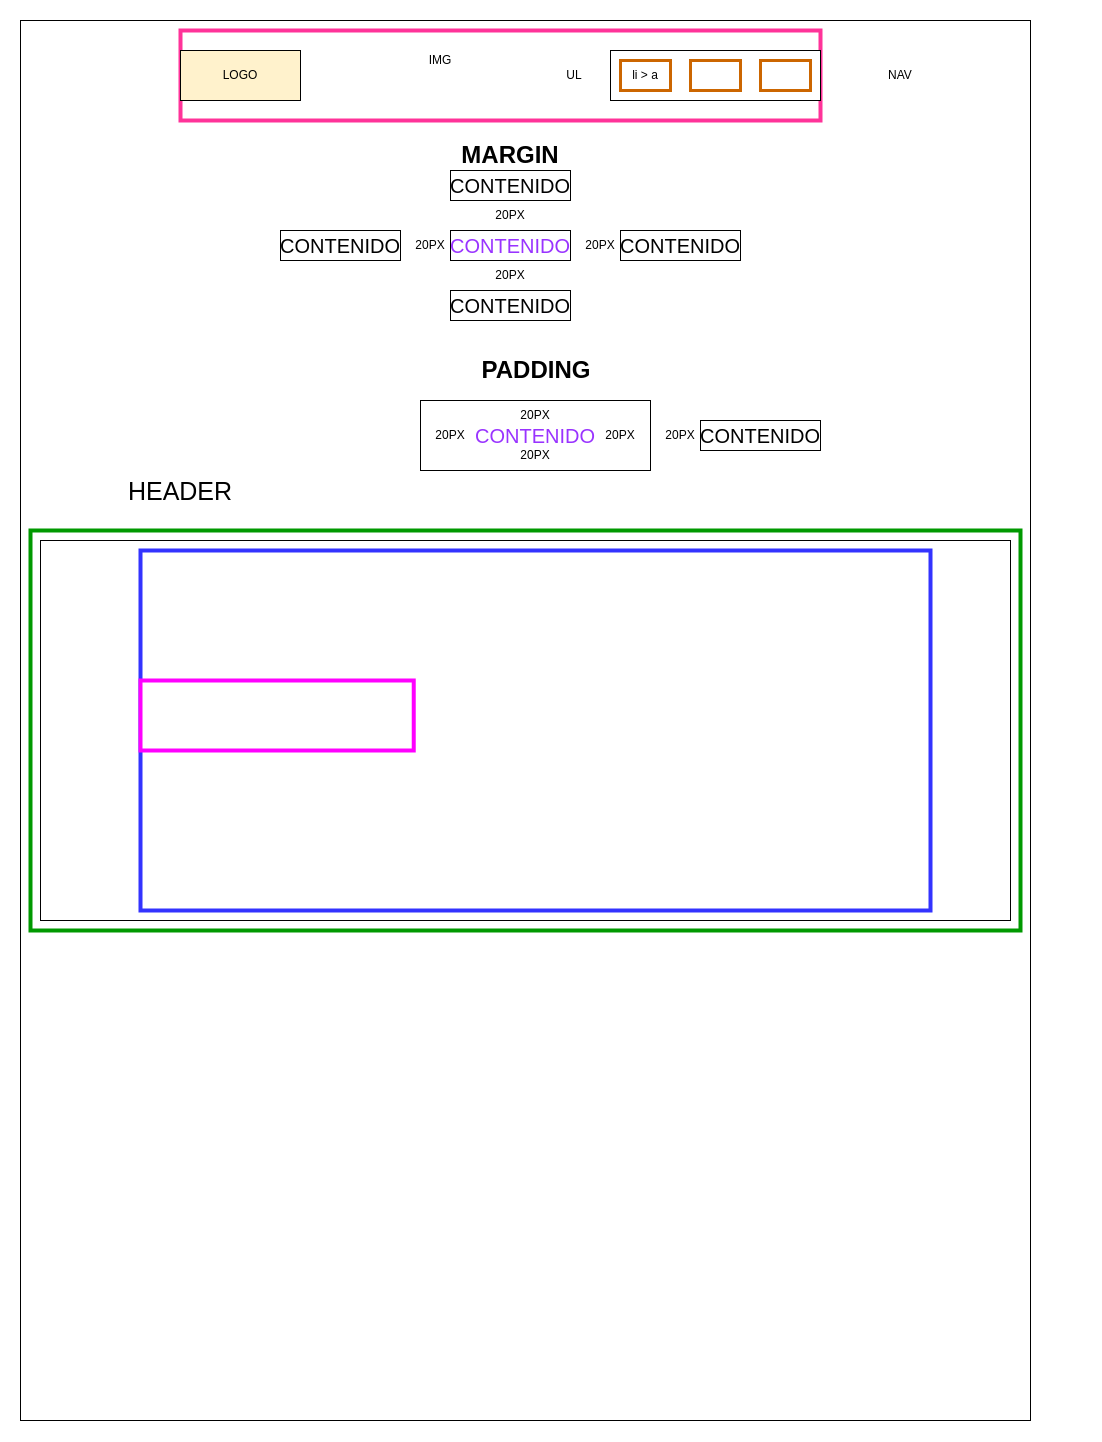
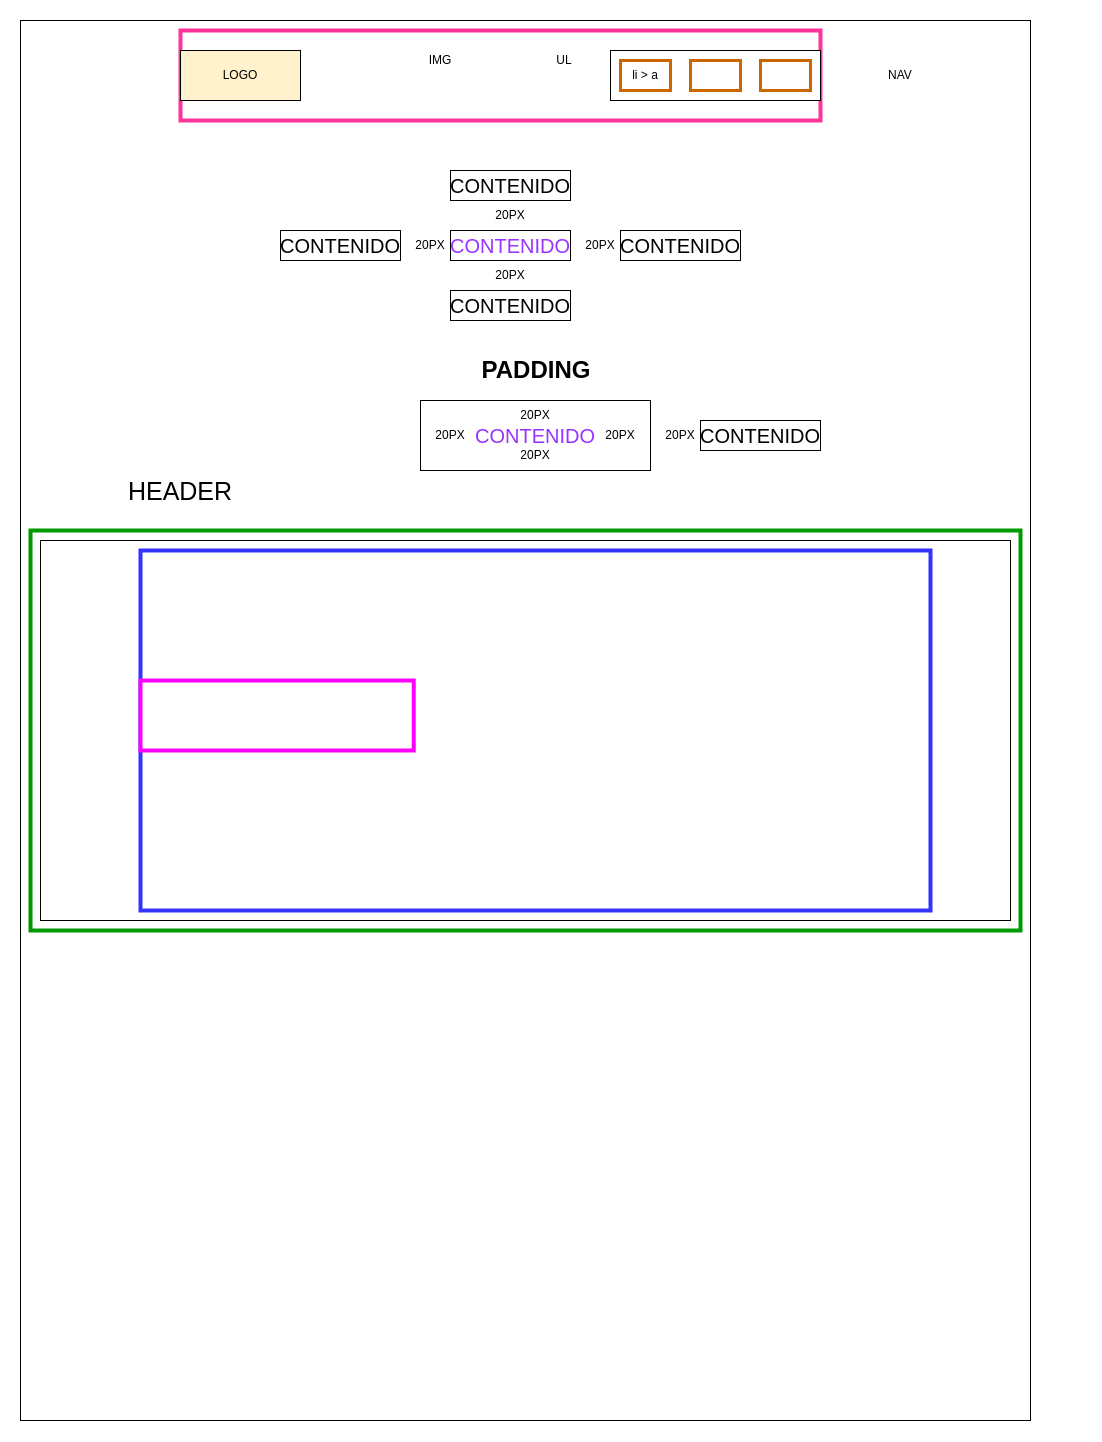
node "UL": moved (575, 76) -> (565, 61)
node "MARGIN": removed
